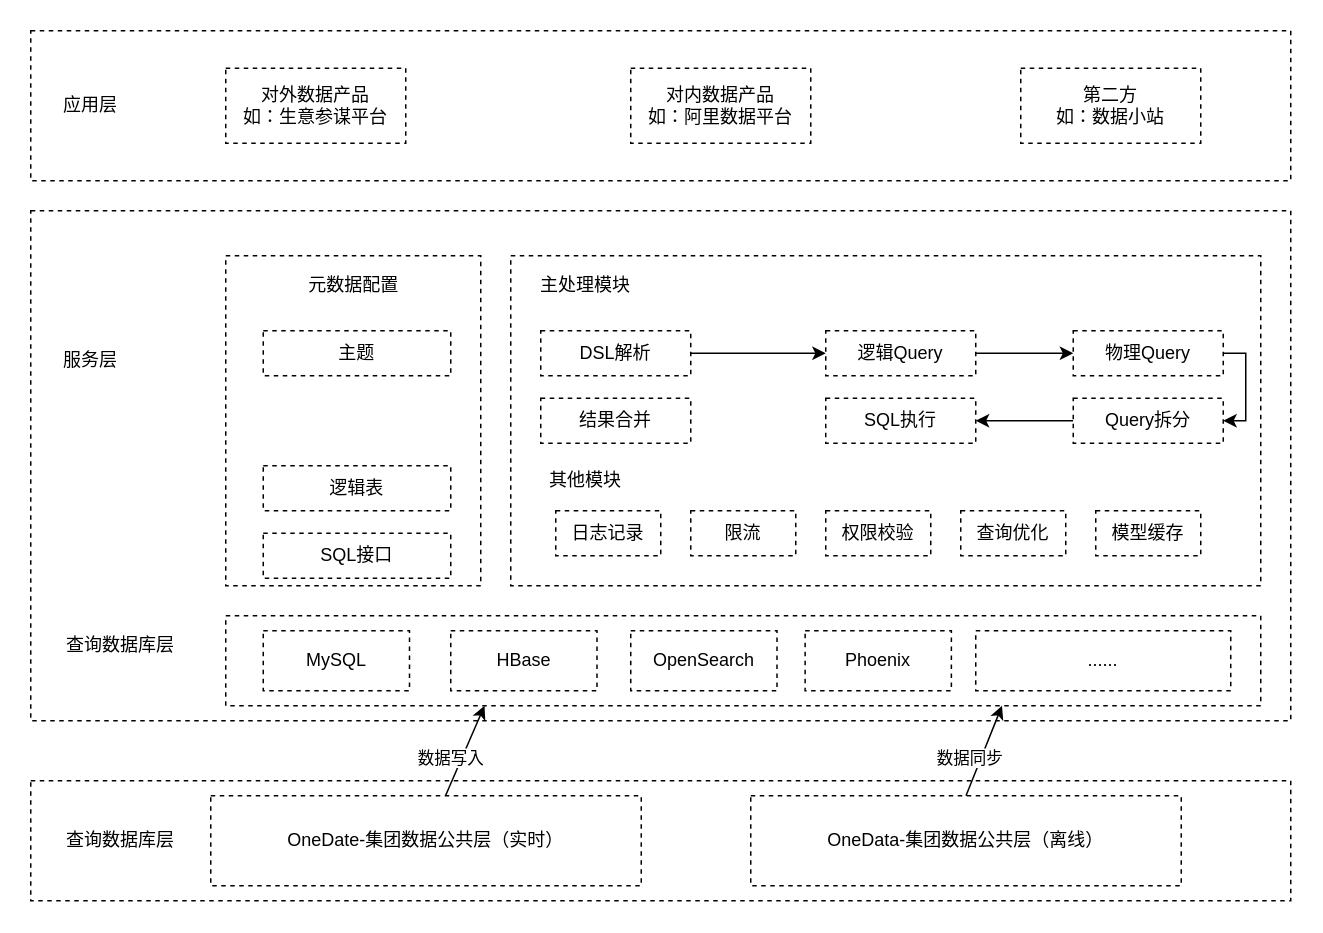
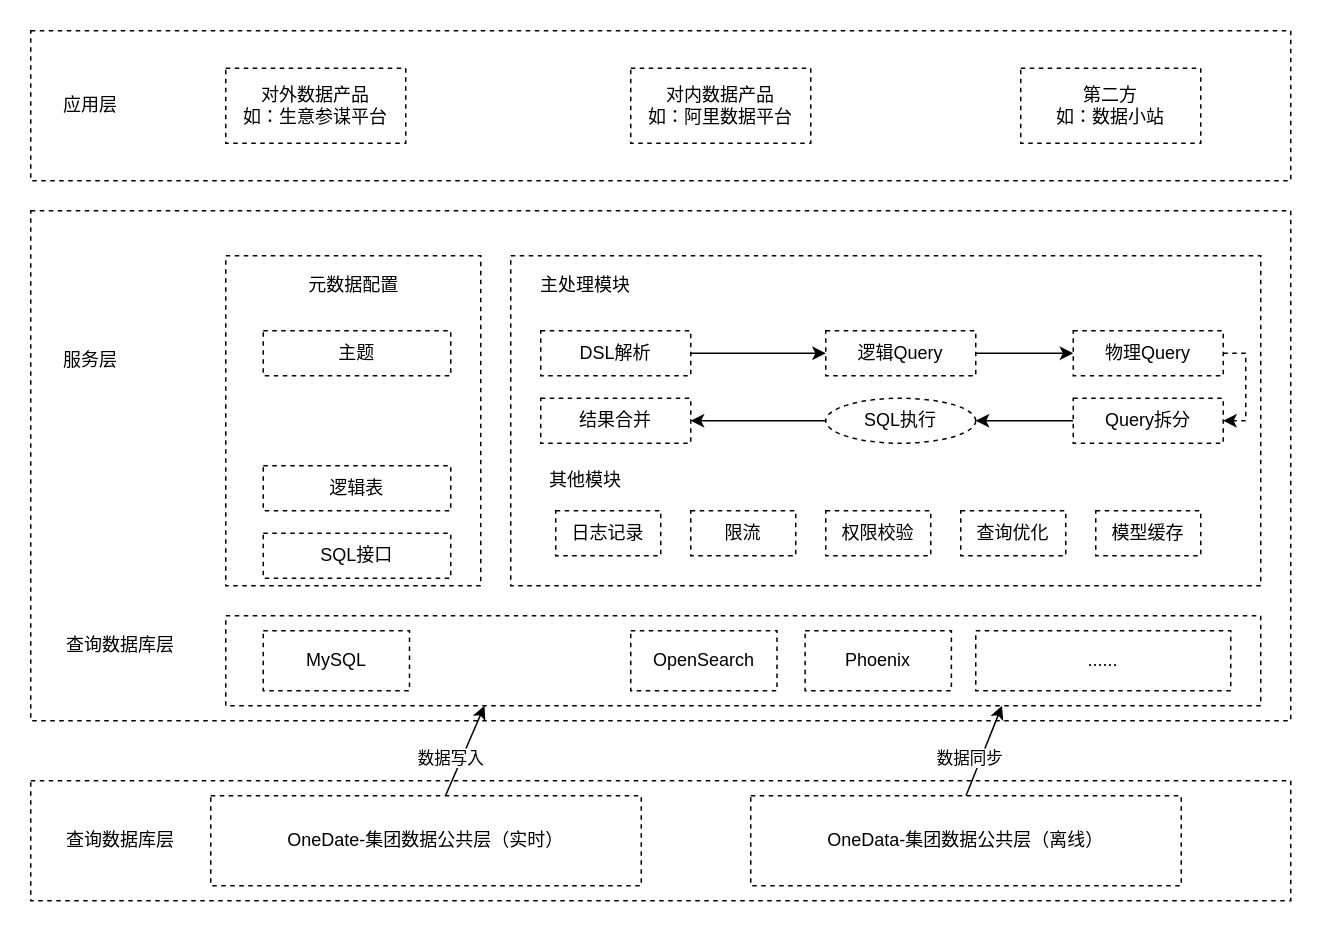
edge "物理Query" -> "Query拆分": style solid -> dashed
edge "SQL执行" -> "结果合并": added
node "SQL执行": shape rectangle -> ellipse
node "HBase": removed
